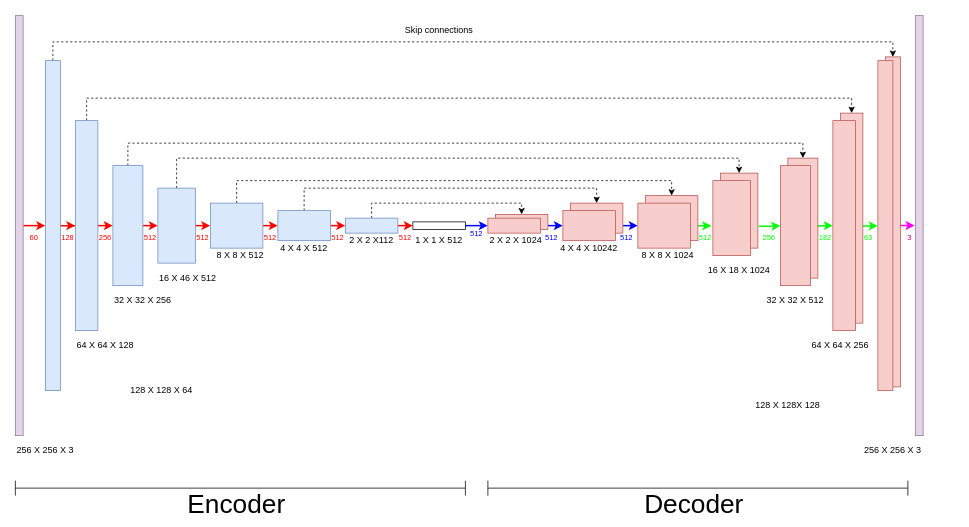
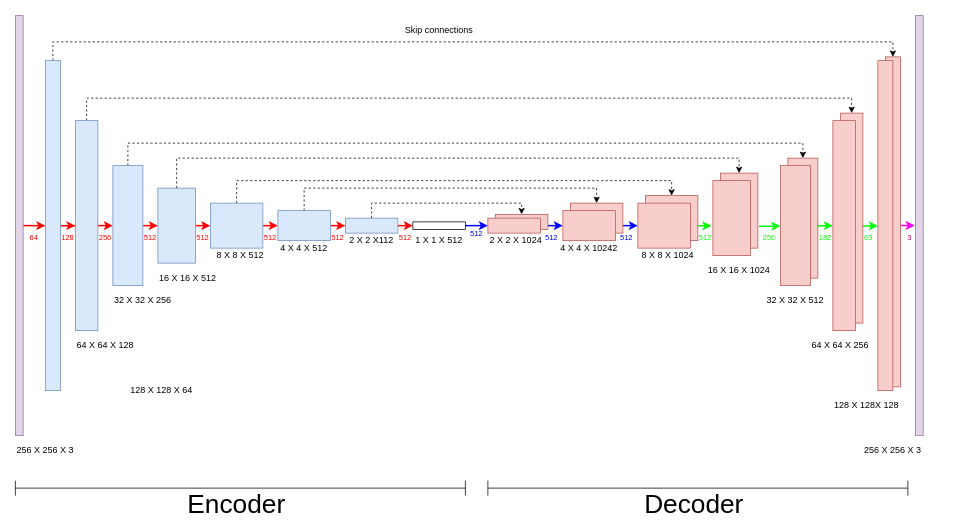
node "60": label "60" -> "64"
node "16 X 18 X 1024": label "16 X 18 X 1024" -> "16 X 16 X 1024"
node "16 X 46 X 512": label "16 X 46 X 512" -> "16 X 16 X 512"
node "128 X 128X 128": moved (788, 405) -> (867, 405)
